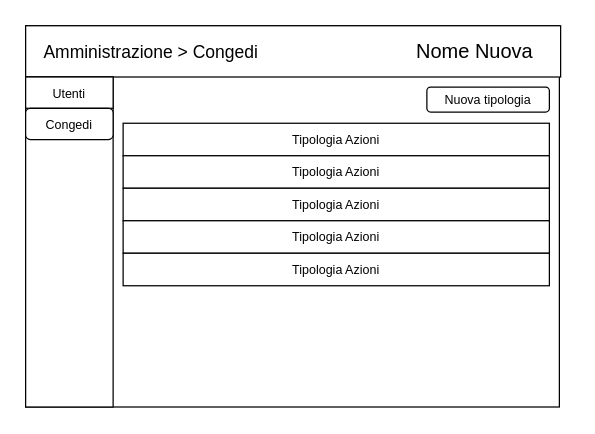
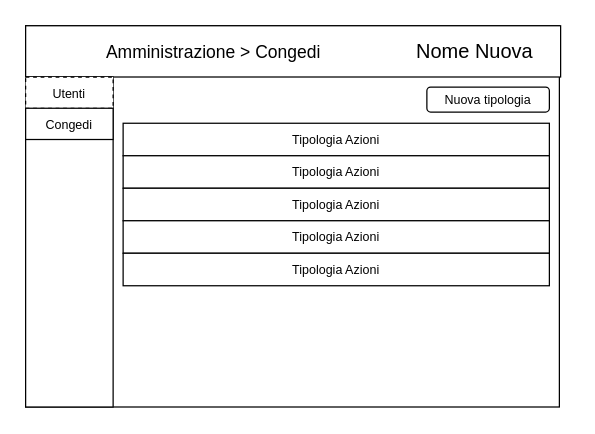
node "Amministrazione > Congedi": moved (151, 51) -> (214, 51)
node "Utenti": style solid -> dashed
node "Congedi": shape rounded rectangle -> rectangle
